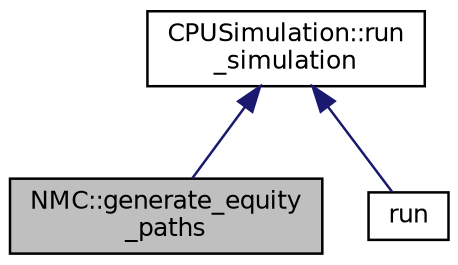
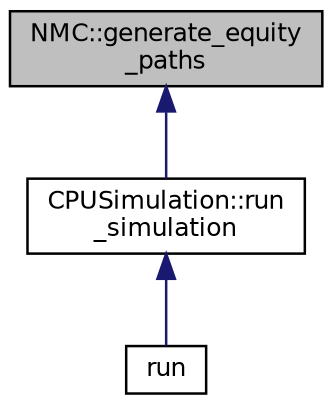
edge "NMC::generate_equity _paths" -> "CPUSimulation::run _simulation": reversed
